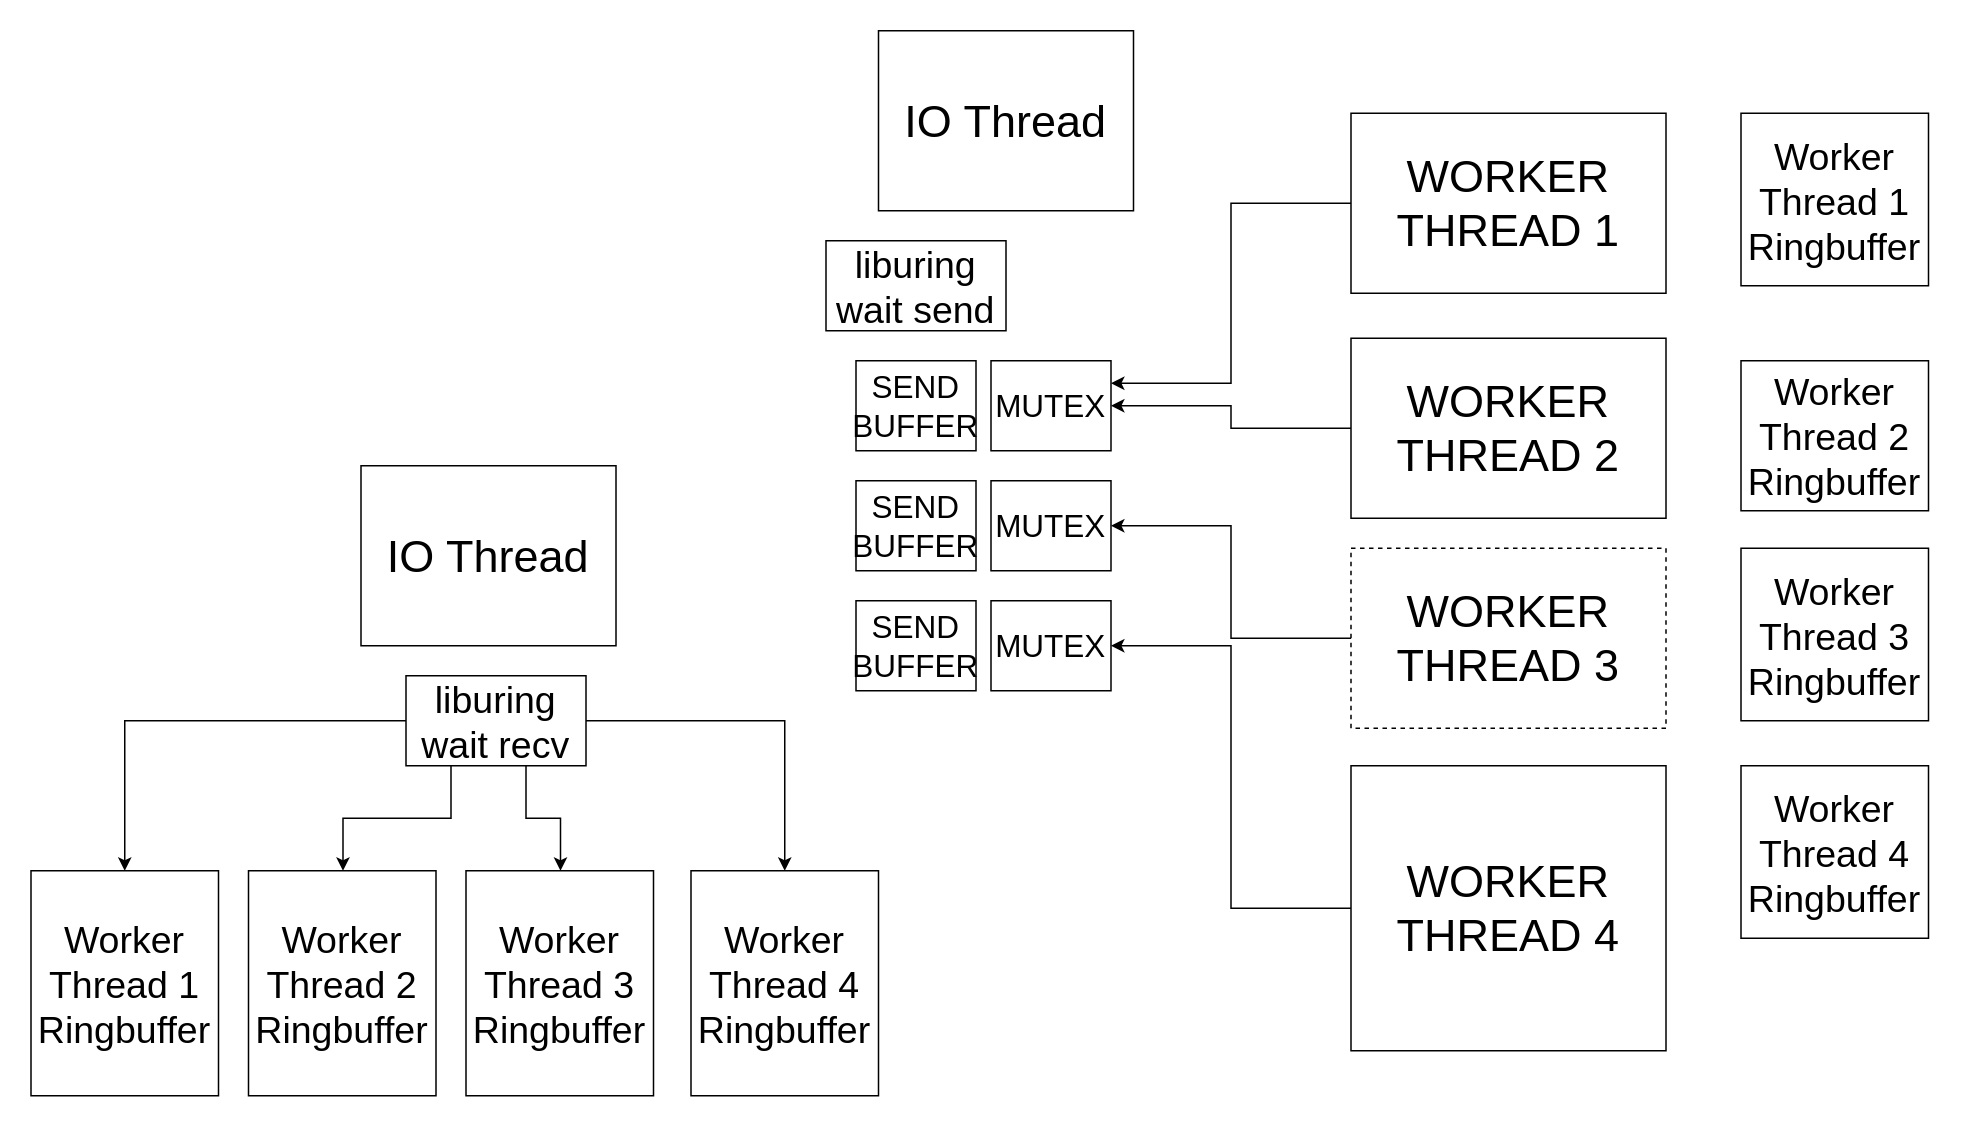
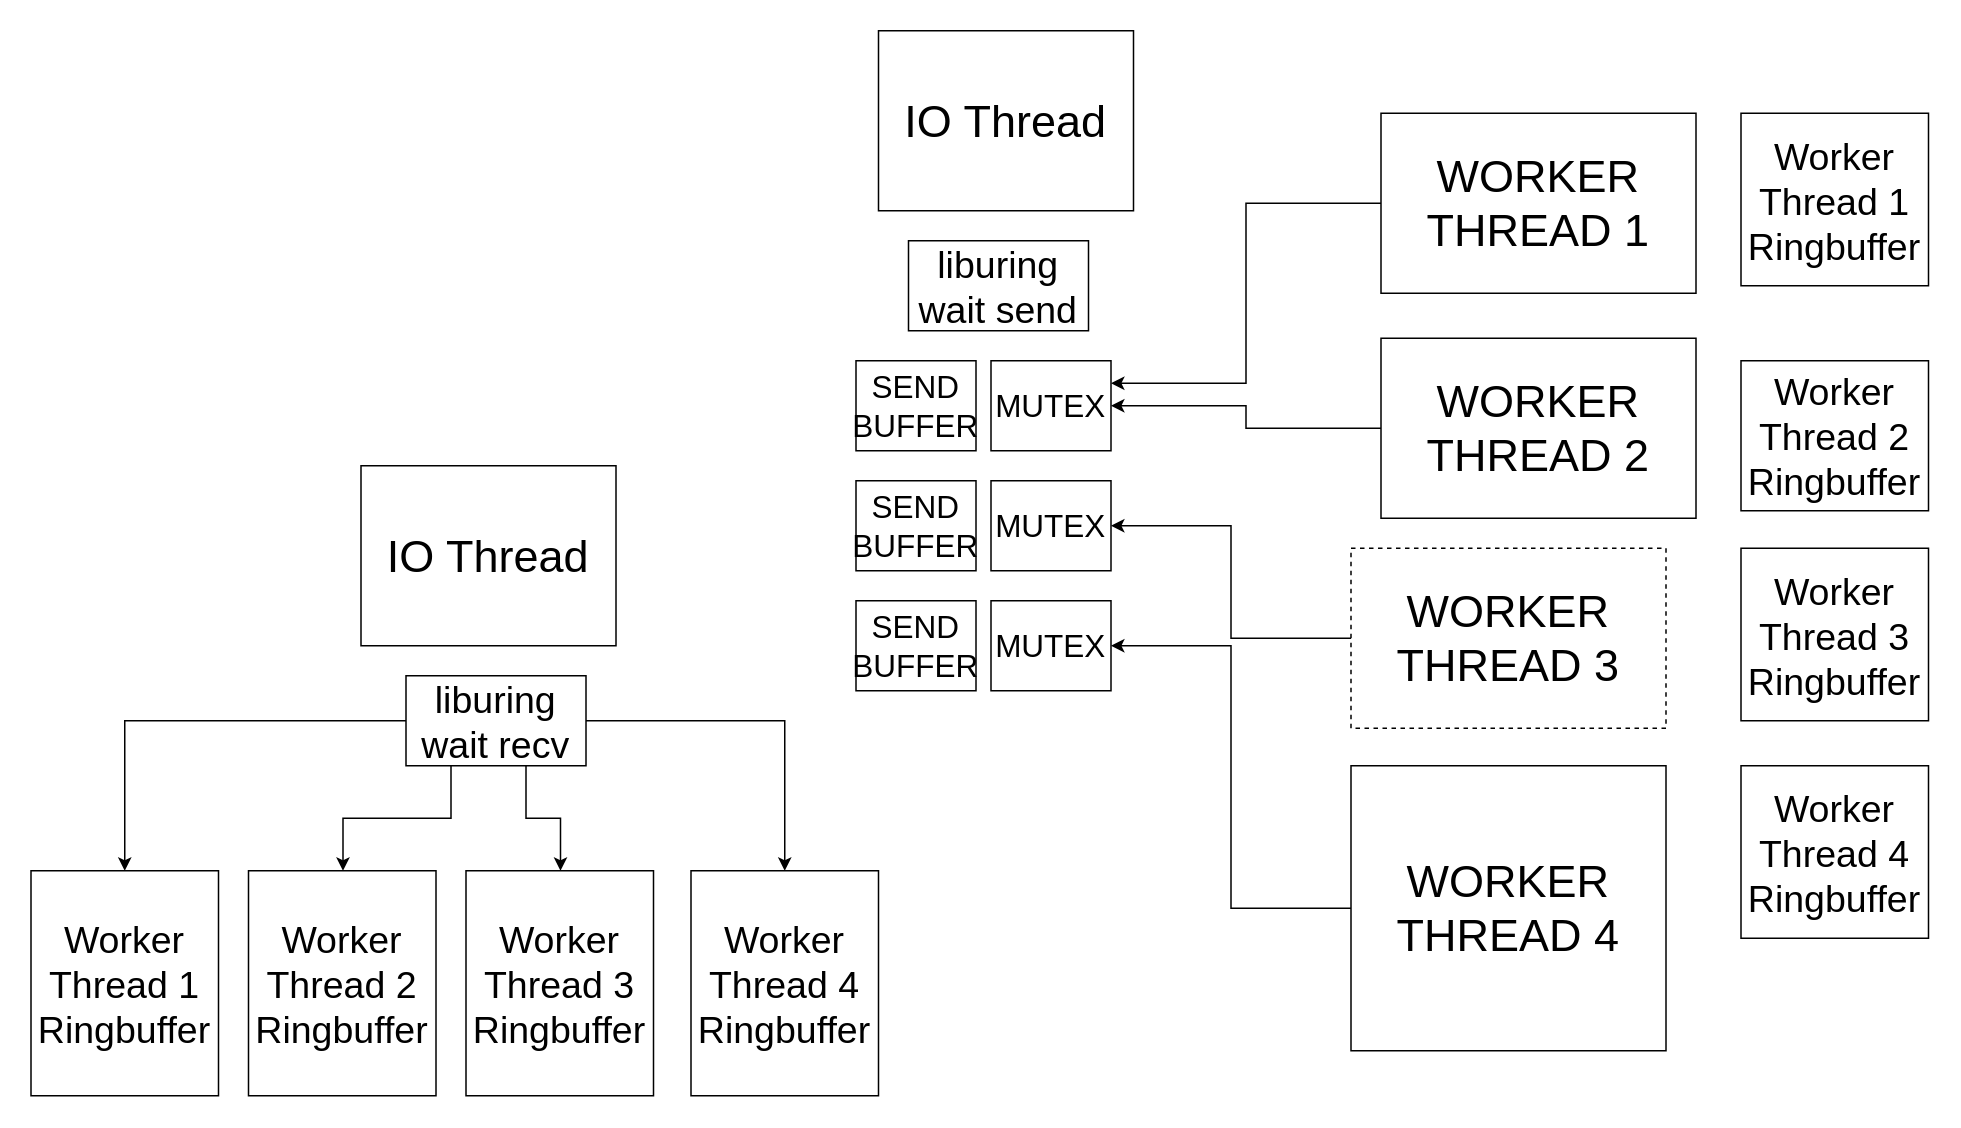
node "WORKER THREAD 1": moved (1508, 203) -> (1538, 203)
node "liburing wait send": moved (916, 286) -> (998, 286)
node "WORKER THREAD 2": moved (1508, 428) -> (1538, 428)
